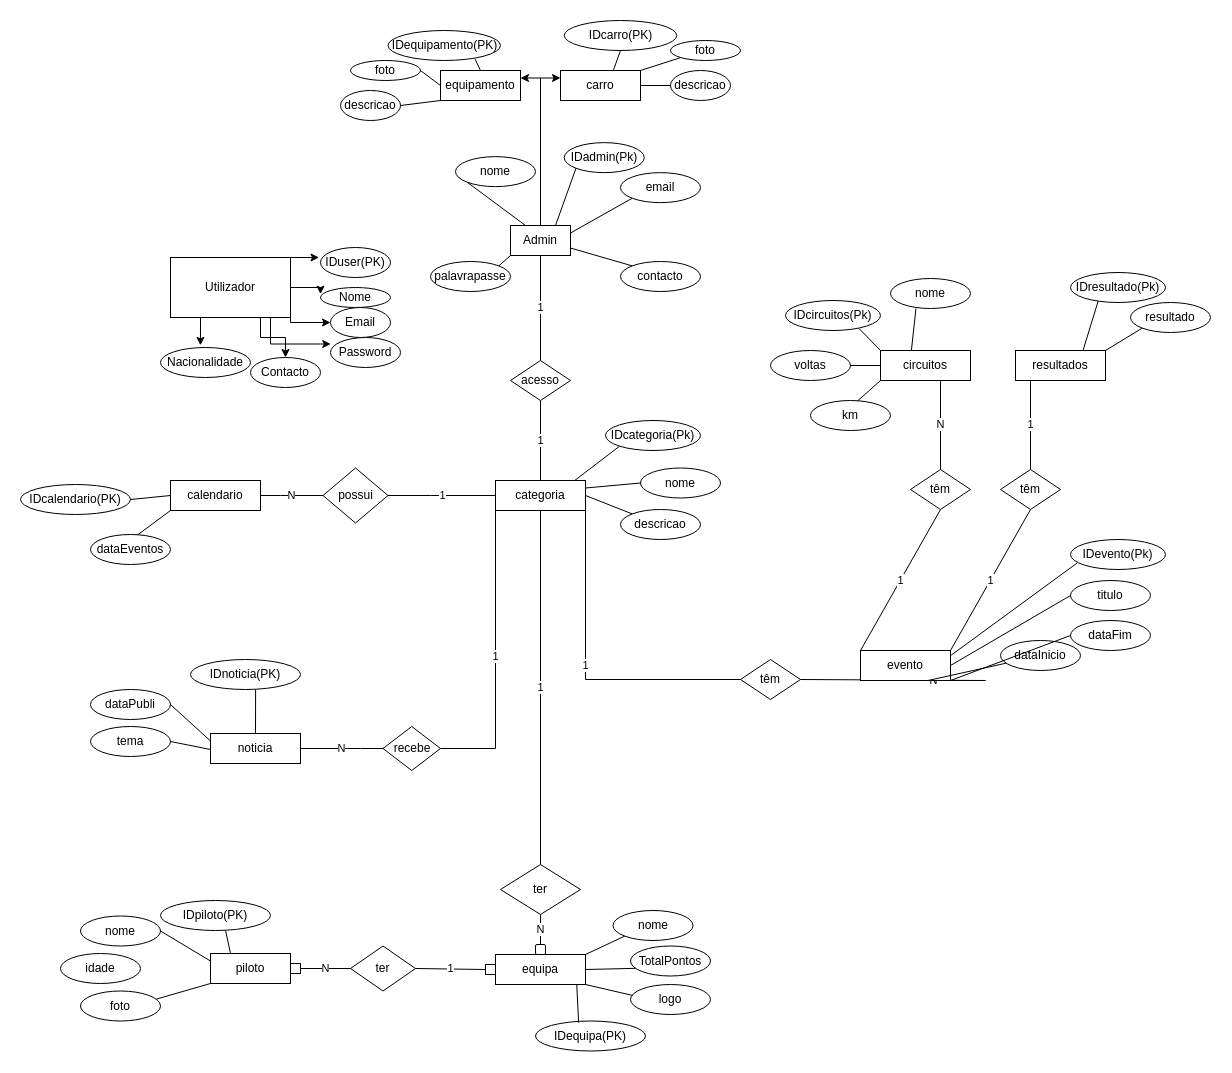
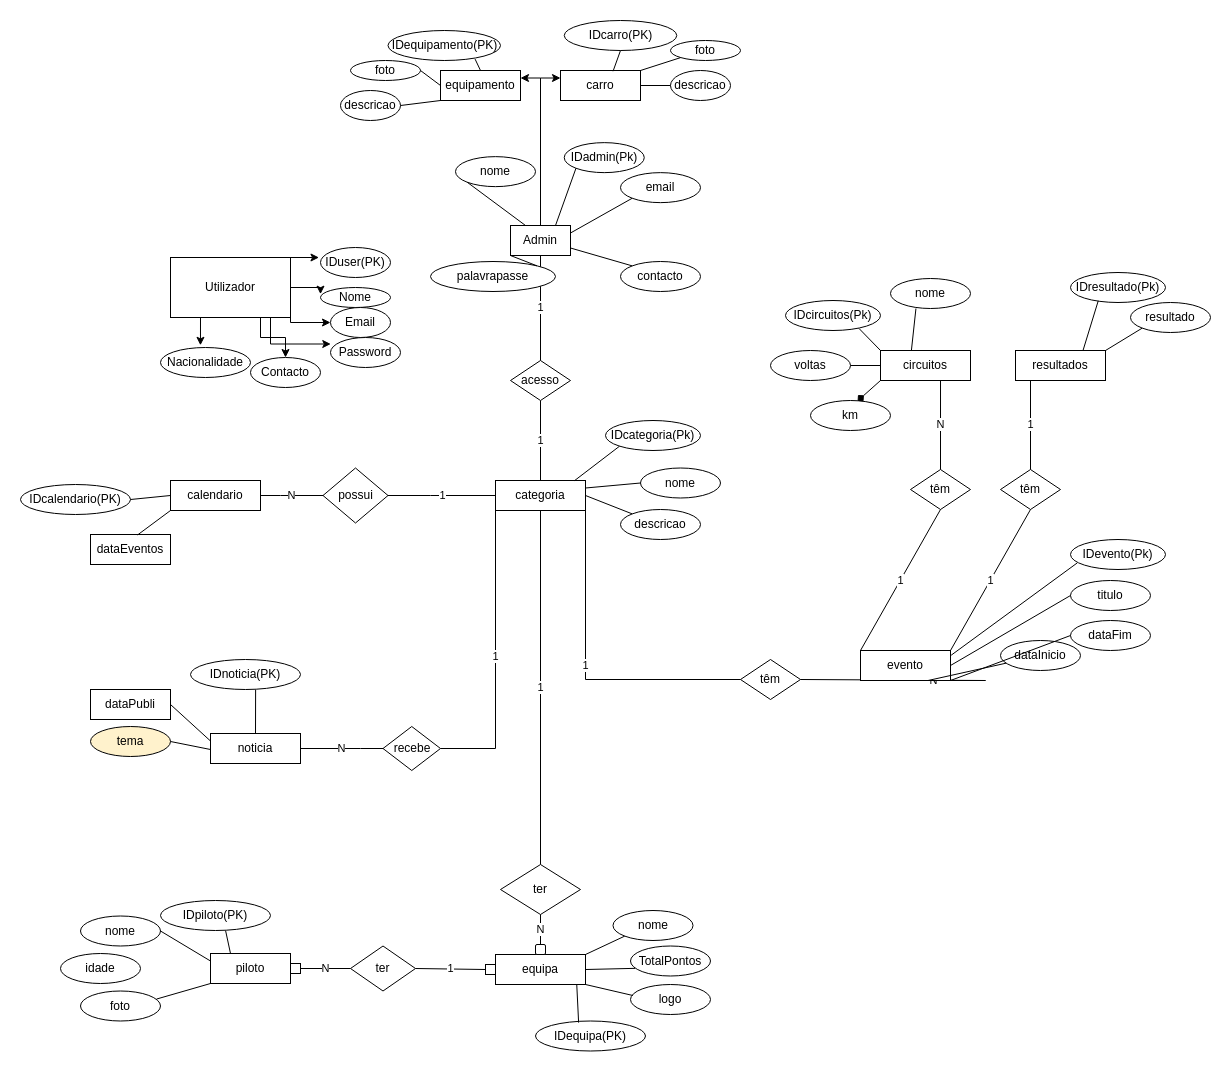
node "palavrapasse": size 80x30 -> 125x30
edge "circuitos" -- "km": arrowhead none -> diamond
node "dataEventos": shape ellipse -> rectangle
node "dataPubli": shape ellipse -> rectangle
node "tema": fillcolor #ffffff -> #fff2cc
